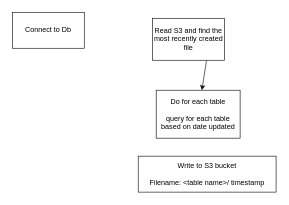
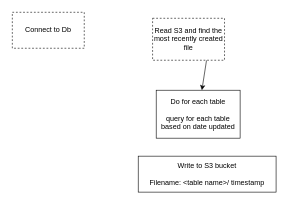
node "Connect to Db": style solid -> dashed
node "Read S3 and find the most recently created file": style solid -> dashed
